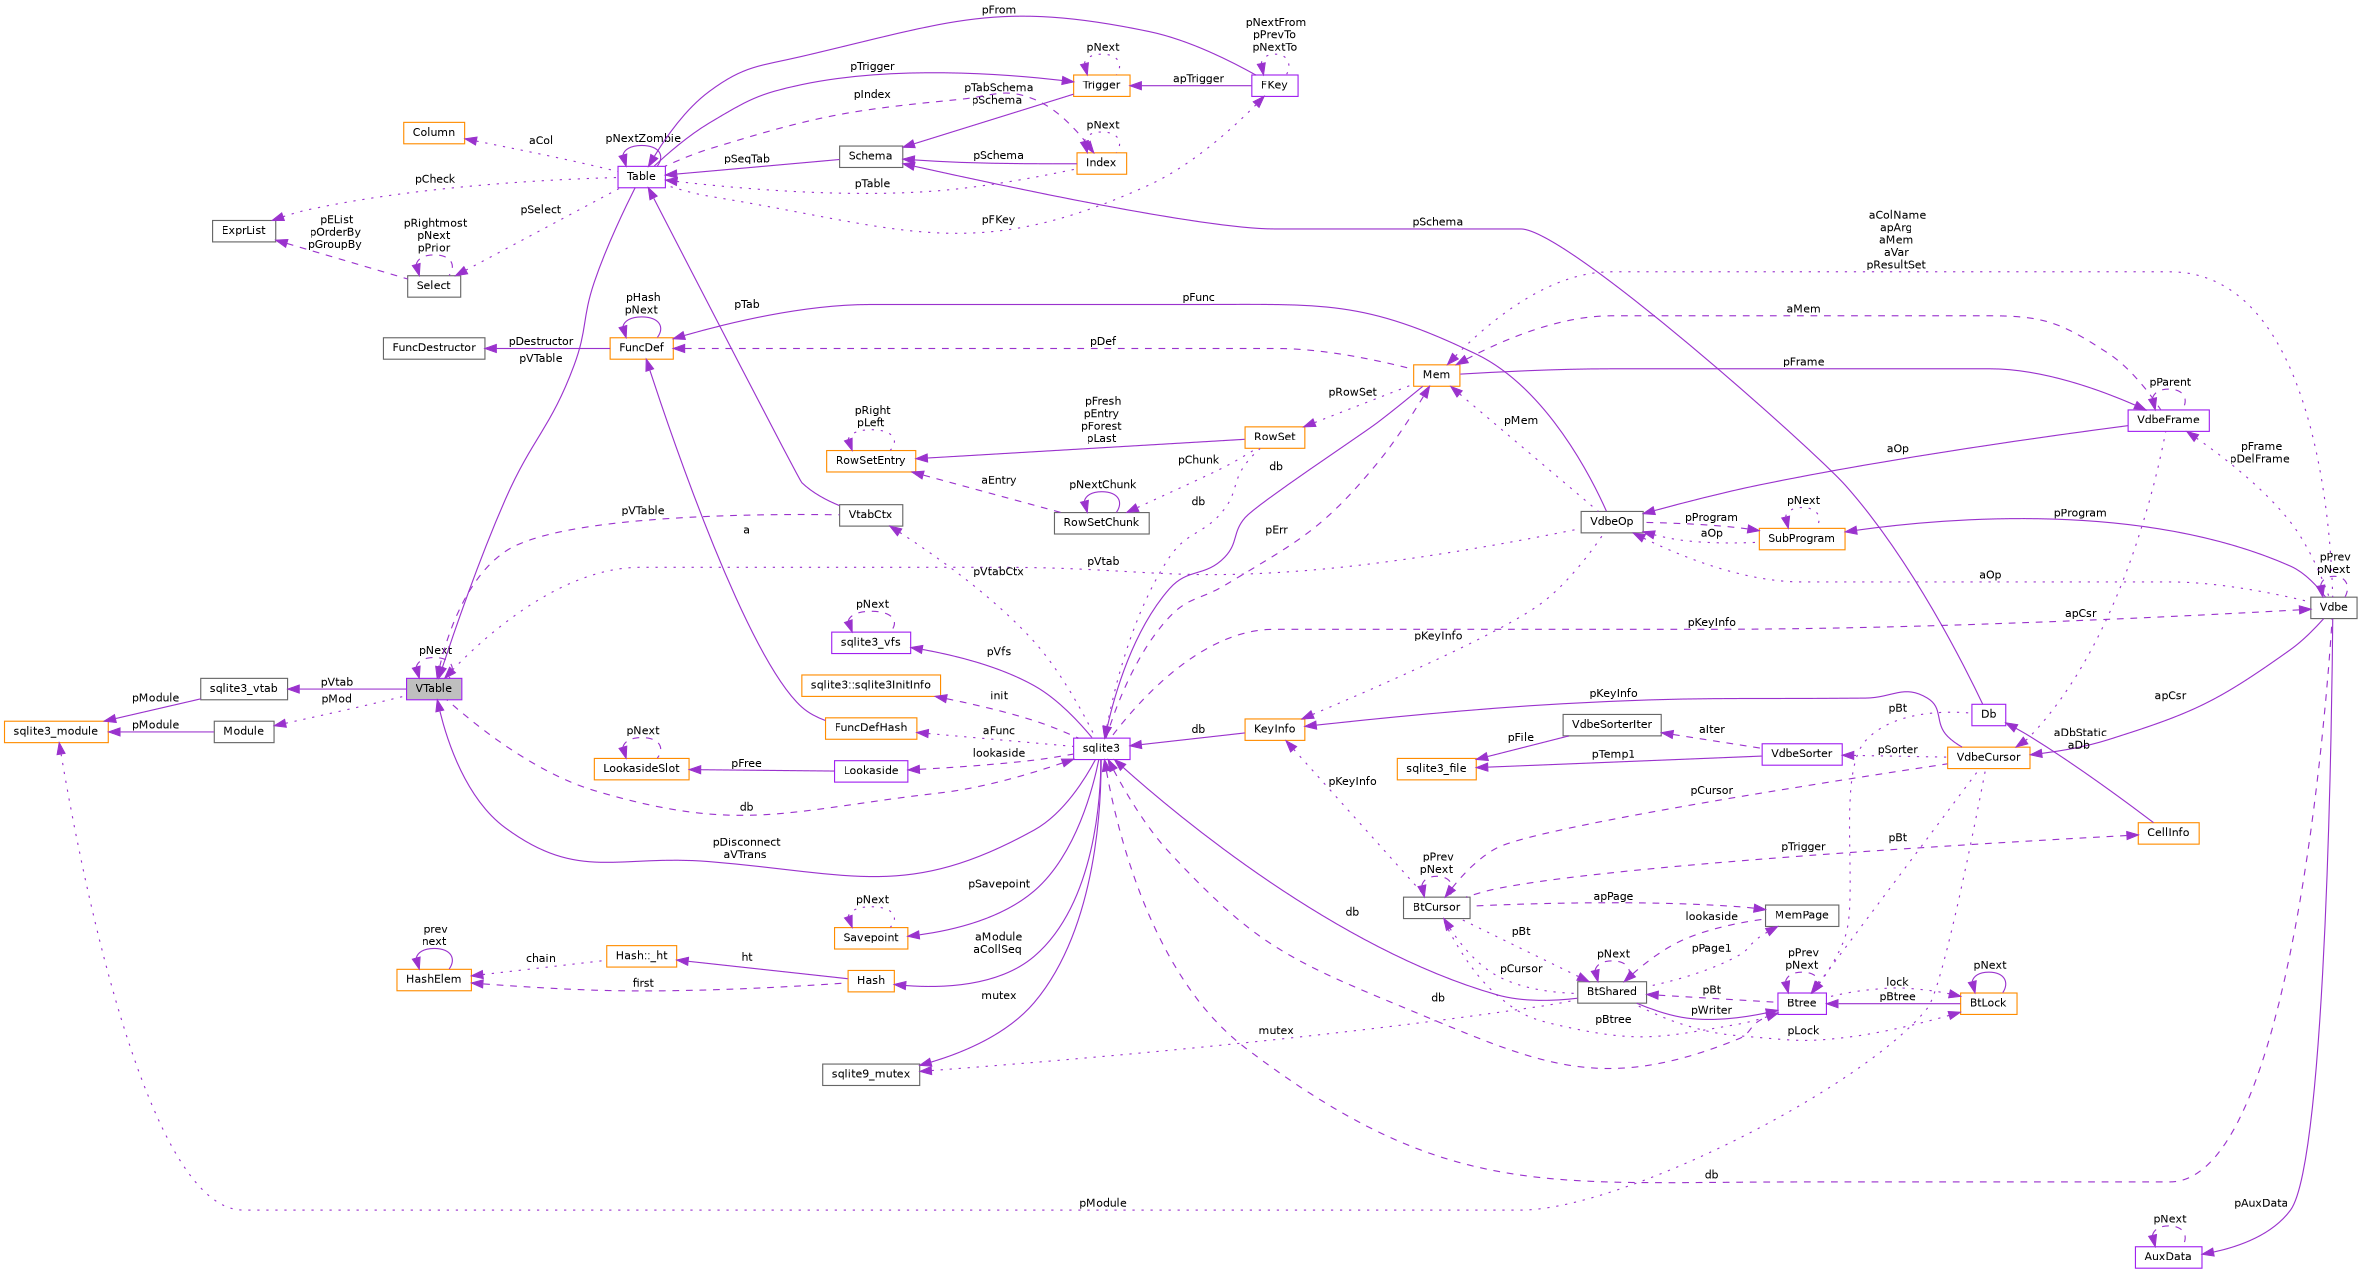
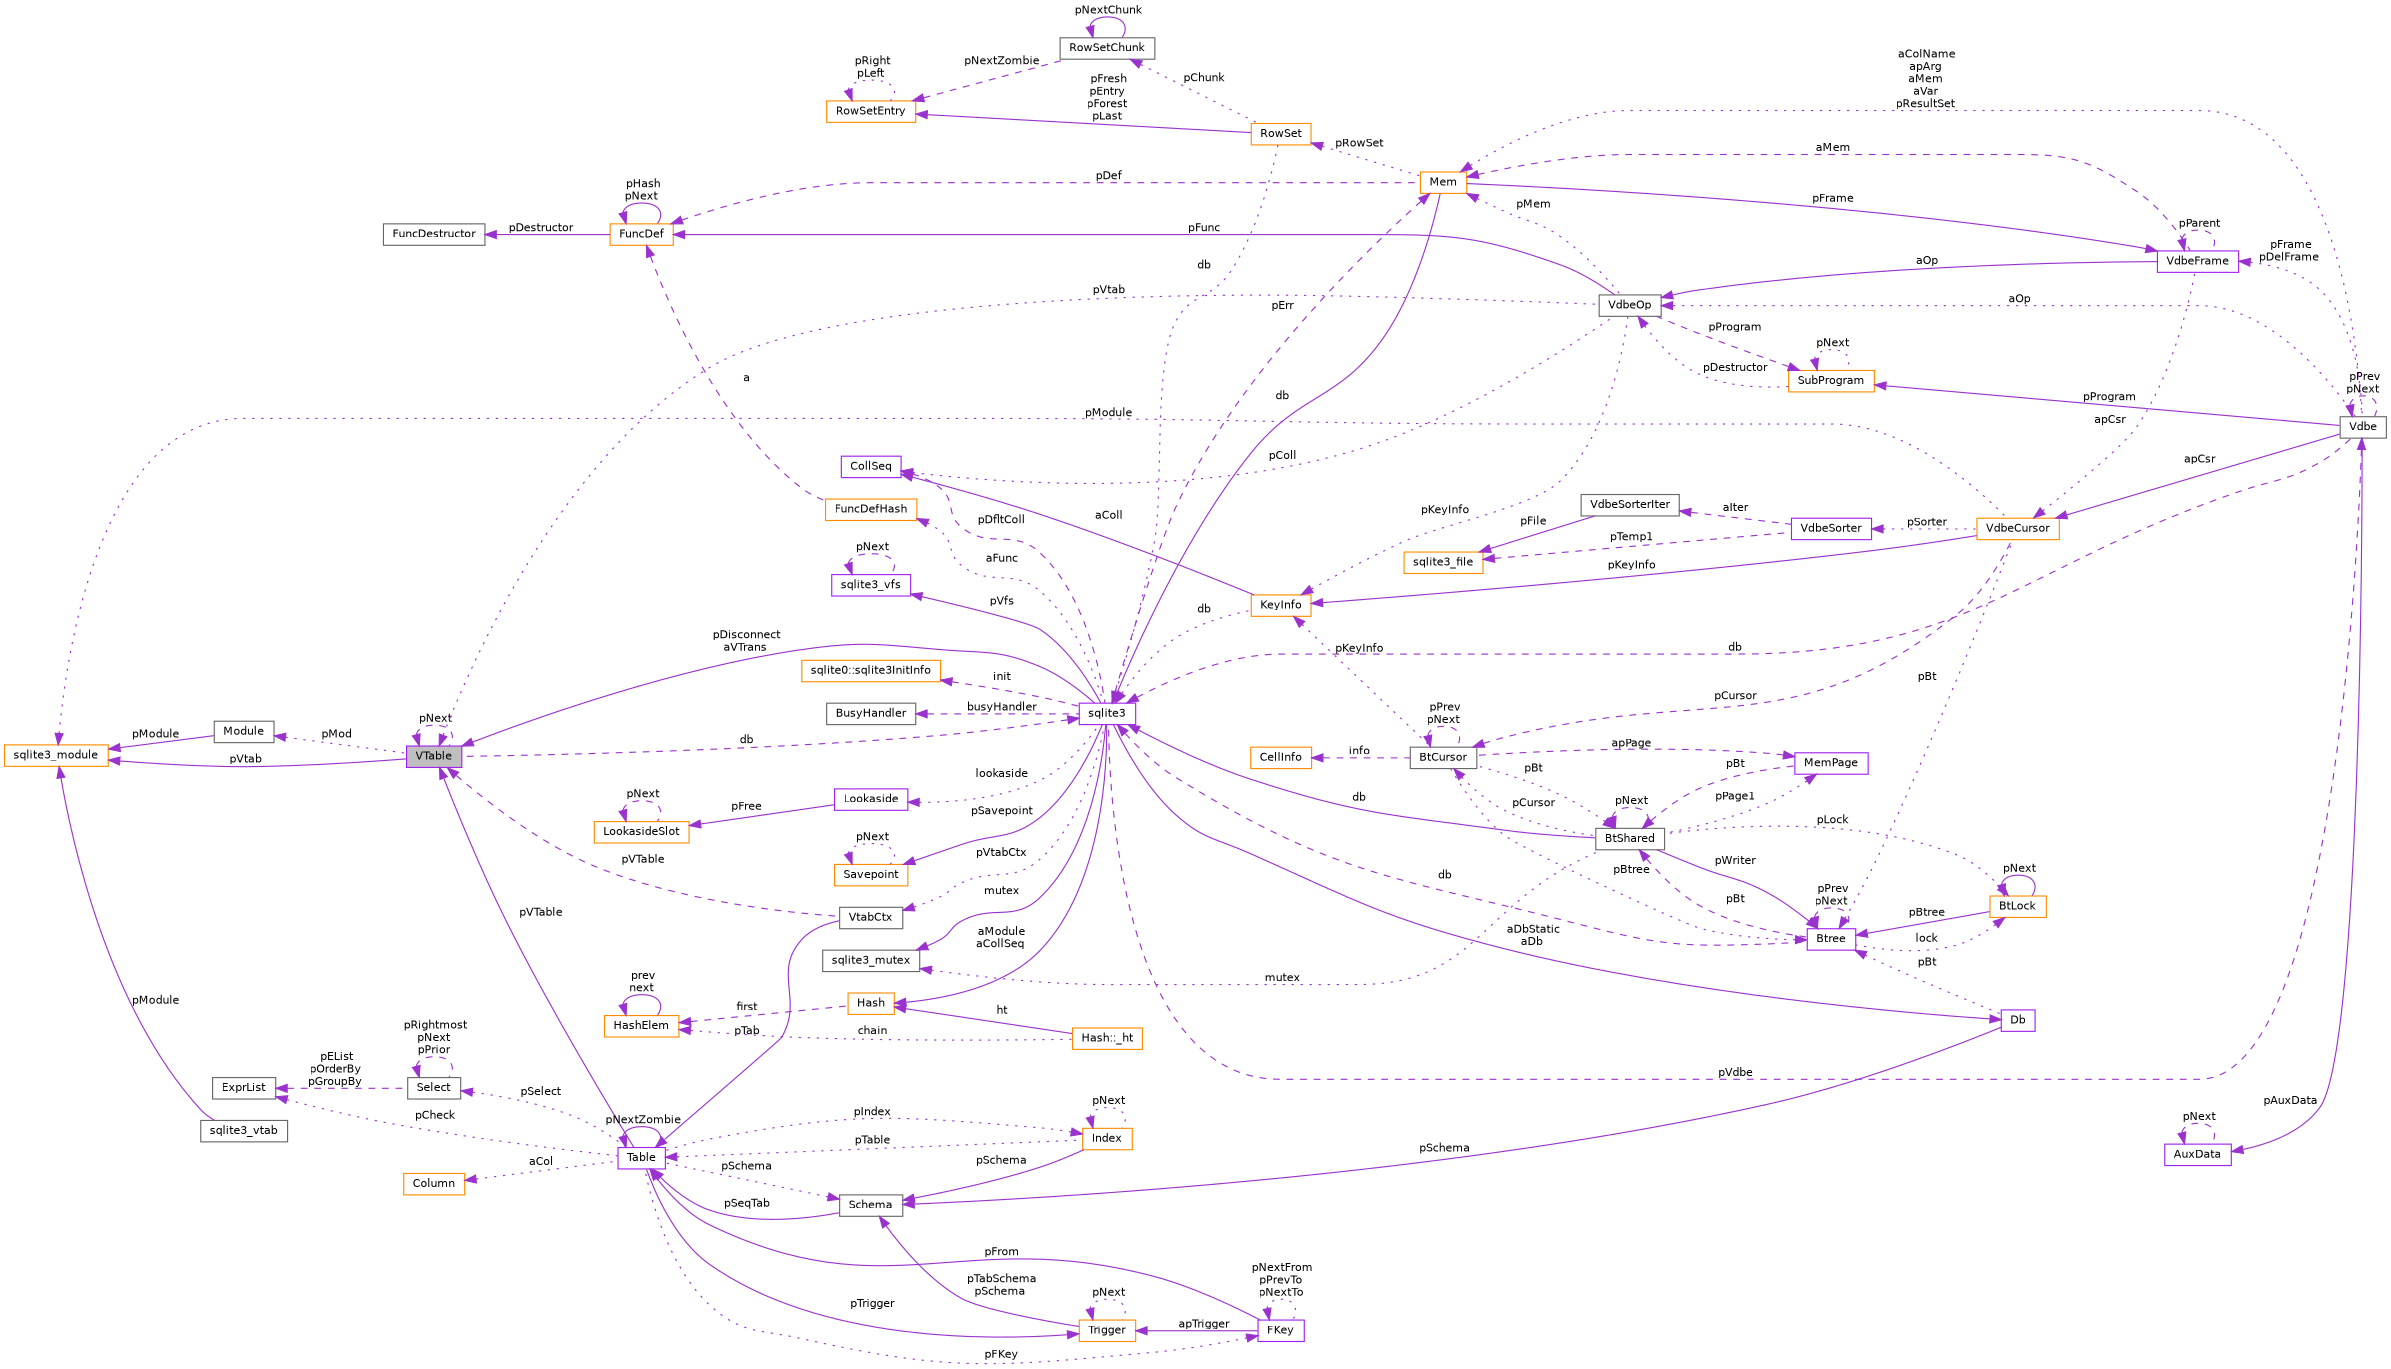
edge "Table" -> "Index": style dashed -> dotted
node "CollSeq": added
edge "RowSetChunk" -> "RowSetEntry": label " aEntry" -> " pNextZombie"
edge "SubProgram" -> "VdbeOp": label " aOp" -> " pDestructor"
edge "FuncDefHash" -> "FuncDef": style solid -> dashed
edge "sqlite3" -> "Vdbe": label " pKeyInfo" -> " pVdbe"
node "sqlite3::sqlite3InitInfo": label "sqlite3::sqlite3InitInfo" -> "sqlite0::sqlite3InitInfo"
edge "VTable" -> "sqlite3_vtab": now "VTable" -> "sqlite3_module"
node "BusyHandler": added
edge "KeyInfo" -> "sqlite3": style solid -> dotted
edge "VdbeSorter" -> "sqlite3_file": style solid -> dashed
edge "sqlite3" -> "Lookaside": style dashed -> dotted
edge "CellInfo" -> "Db": now "sqlite3" -> "Db"
edge "BtCursor" -> "CellInfo": label " pTrigger" -> " info"
node "MemPage": color gray40 -> purple
edge "MemPage" -> "BtShared": label " lookaside" -> " pBt"
edge "Hash" -> "Hash::_ht": reversed
node "sqlite9_mutex": label "sqlite9_mutex" -> "sqlite3_mutex"
edge "Table" -> "Schema": added, label "pSchema"
